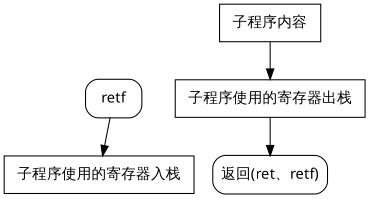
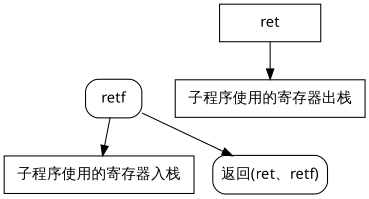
node "子程序内容": label "子程序内容" -> "ret"
edge "子程序使用的寄存器出栈" -> "返回(ret、retf)": now "retf" -> "返回(ret、retf)"
